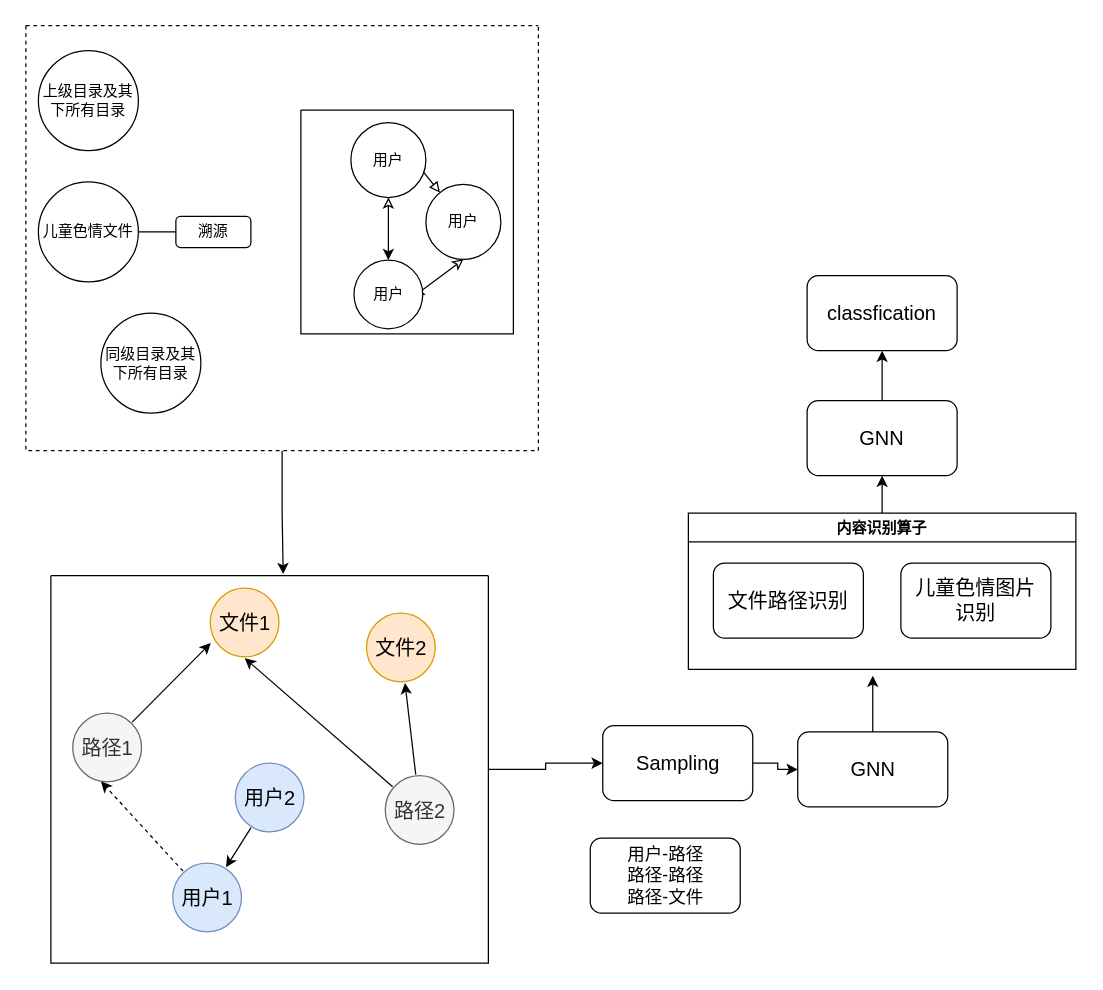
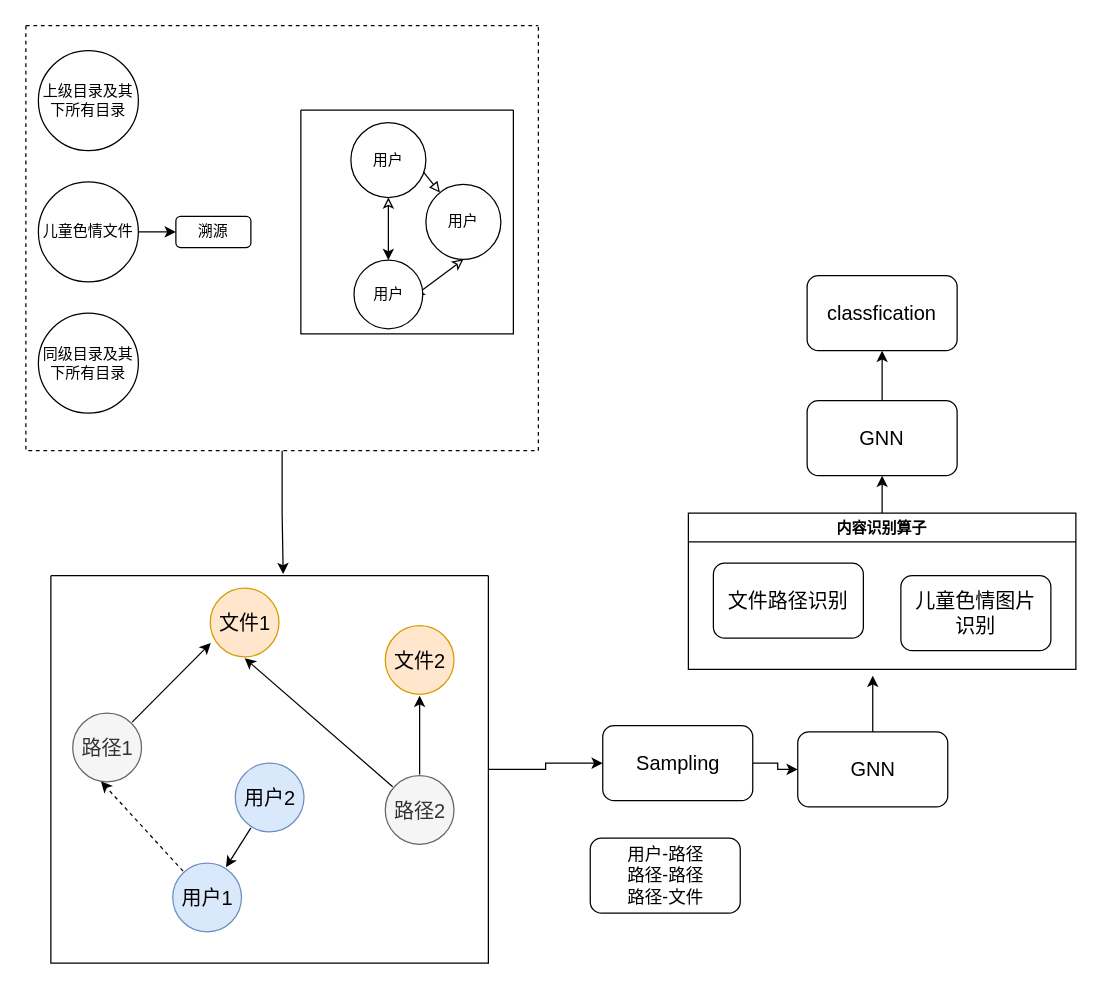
edge "儿童色情文件" -- "溯源": arrowhead none -> classic
node "同级目录及其下所有目录": moved (151, 363) -> (88, 363)
node "儿童色情图片 识别": moved (976, 601) -> (976, 613)
node "文件2": moved (401, 648) -> (419, 660)
